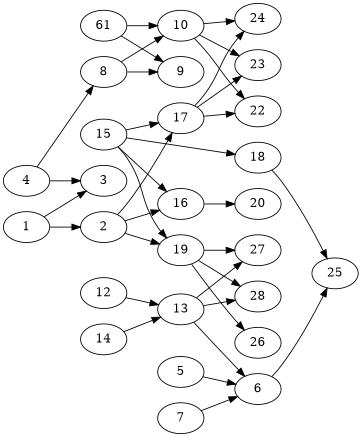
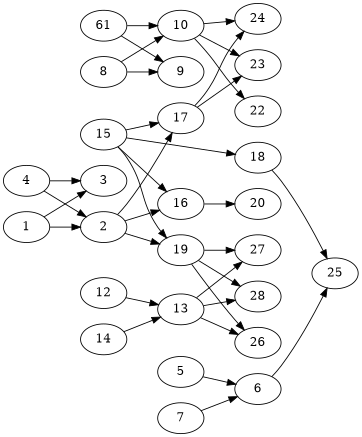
edge "17" -> "22": removed
edge "4" -> "8": now "4" -> "2"
edge "13" -> "6": now "13" -> "26"
